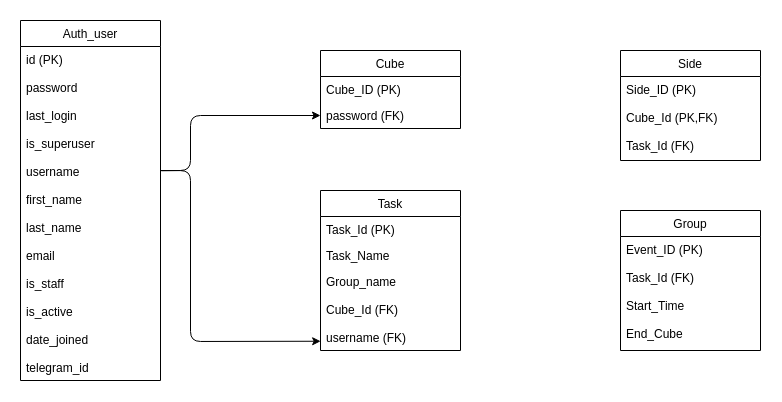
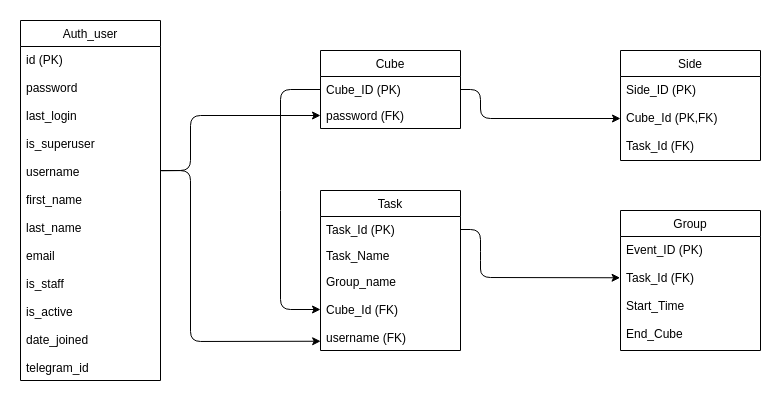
edge "Cube_ID (PK)" -> "Side_ID (PK) Cube_Id (PK,FK) Task_Id (FK)": added
edge "Cube_ID (PK)" -> "Group_name Cube_Id (FK) username (FK)": added
edge "Task_Id (PK)" -> "Event_ID (PK) Task_Id (FK) Start_Time End_Cube": added
